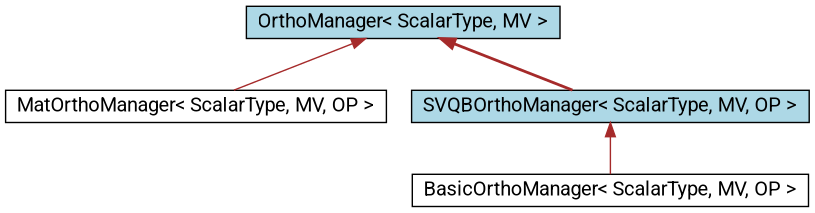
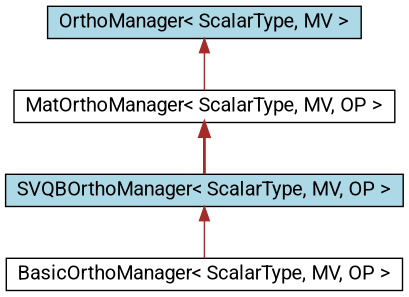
edge "SVQBOrthoManager< ScalarType, MV, OP >" -> "OrthoManager< ScalarType, MV >": now "SVQBOrthoManager< ScalarType, MV, OP >" -> "MatOrthoManager< ScalarType, MV, OP >"
